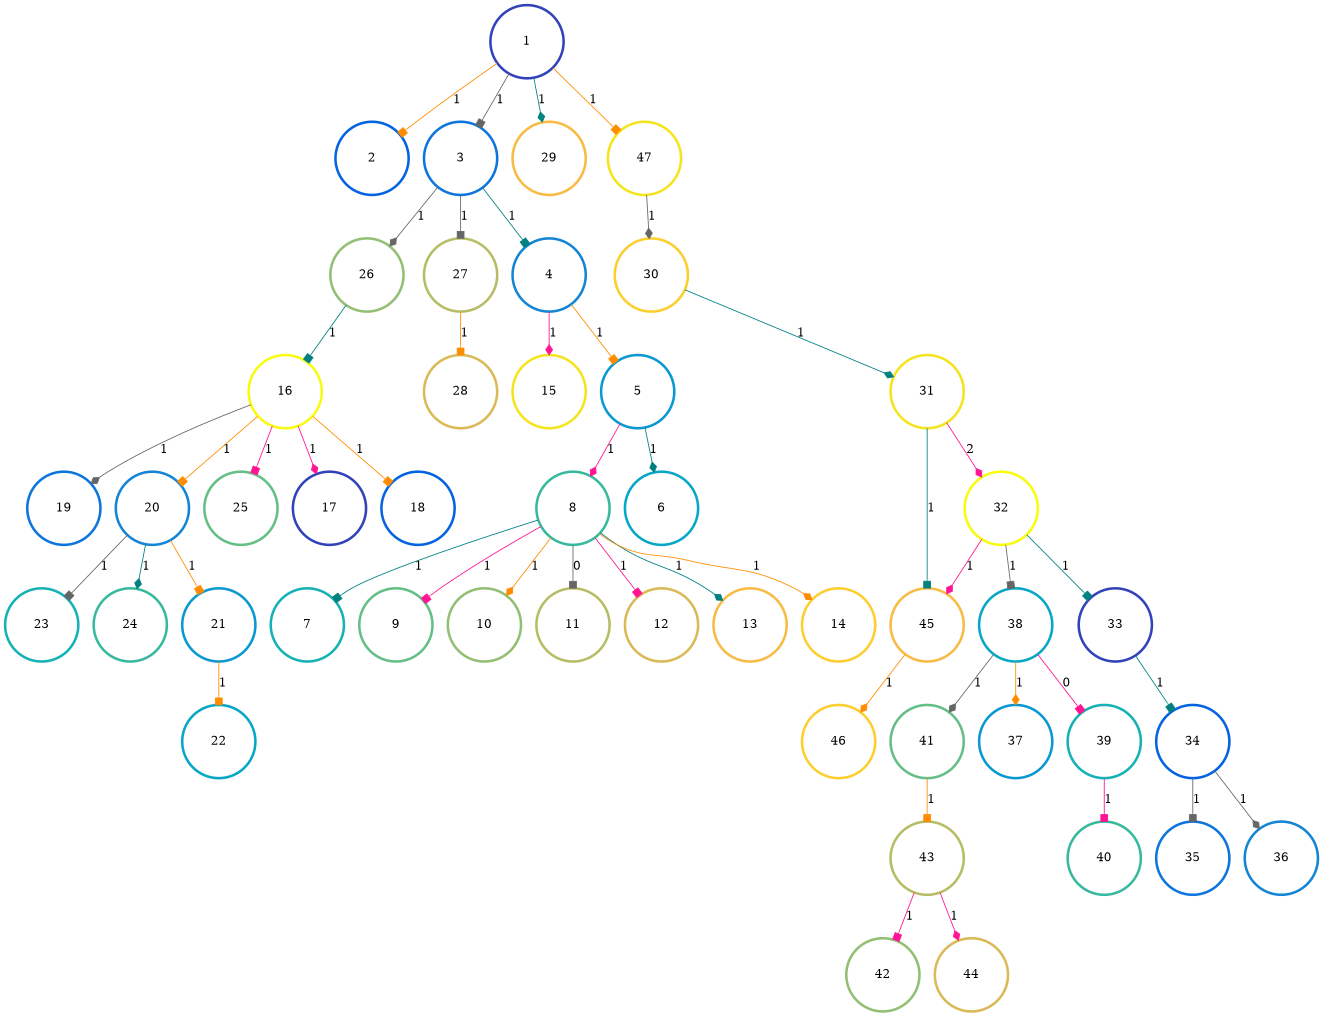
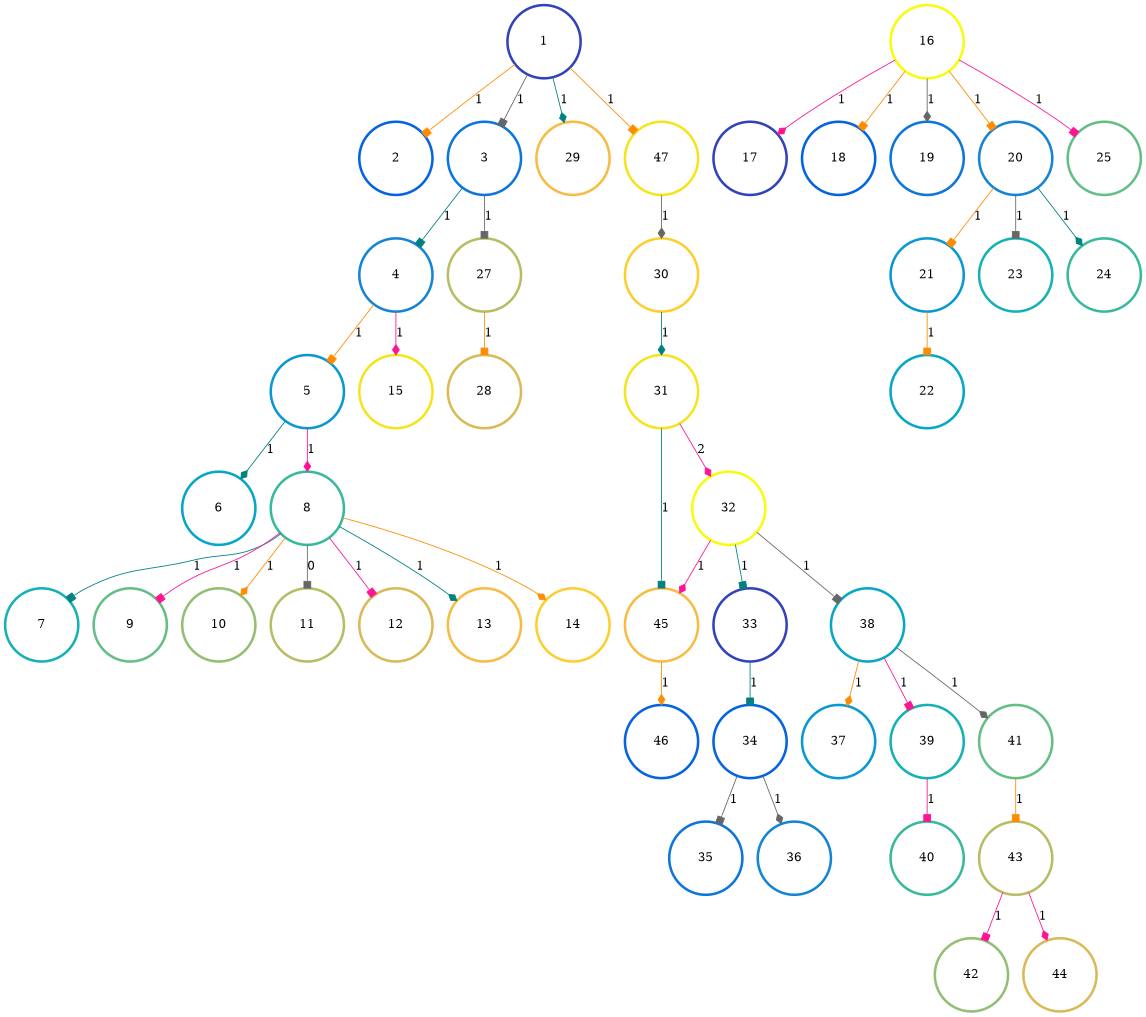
node "26": removed
edge "38" -> "39": label "0" -> "1"
node "46": color #fcce2e -> #0363e1
